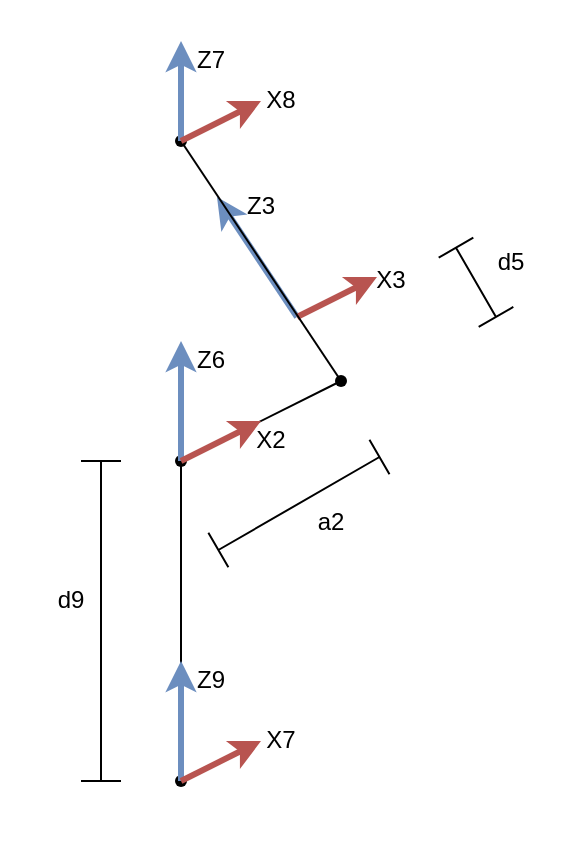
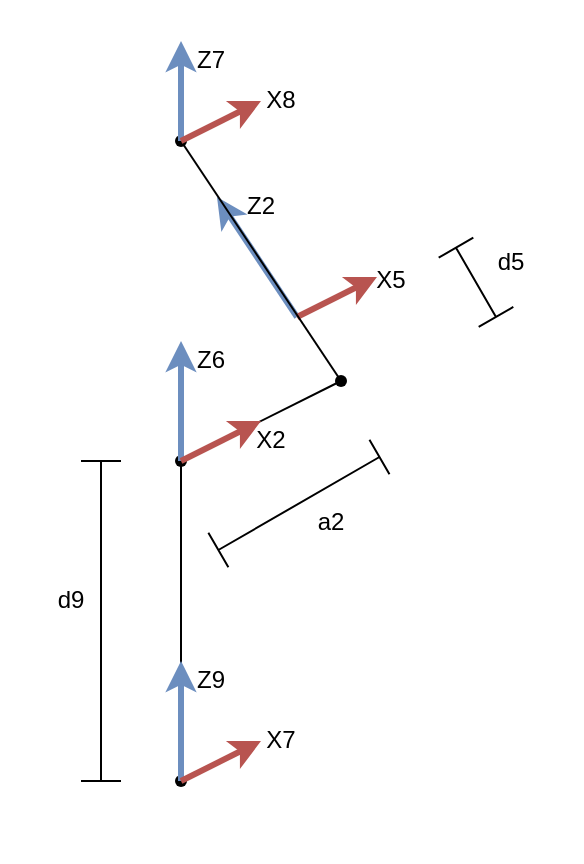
node "Z3": label "Z3" -> "Z2"
node "X3": label "X3" -> "X5"
